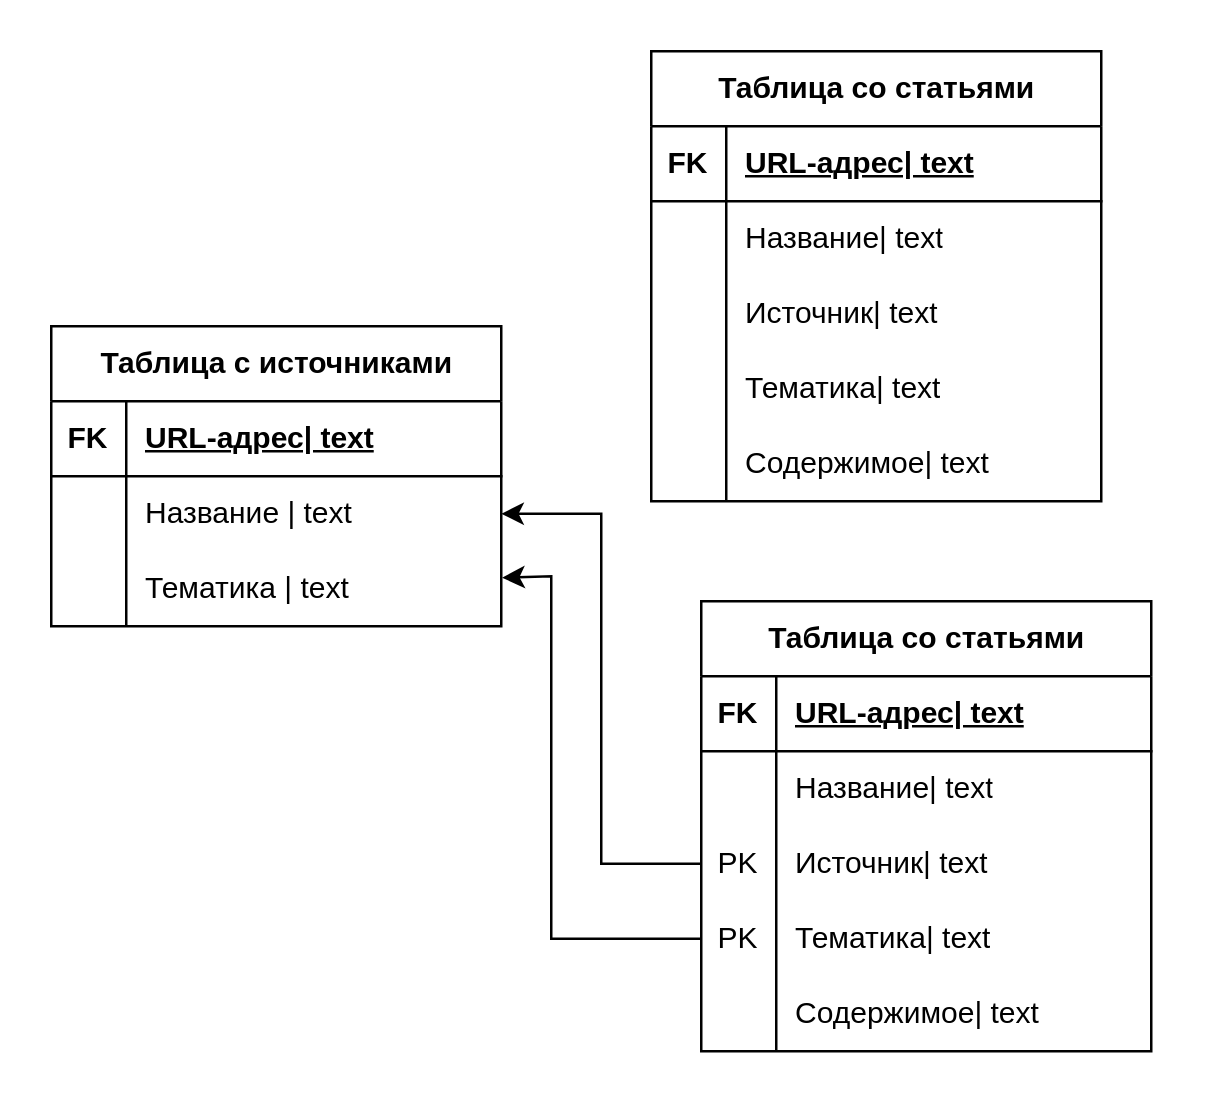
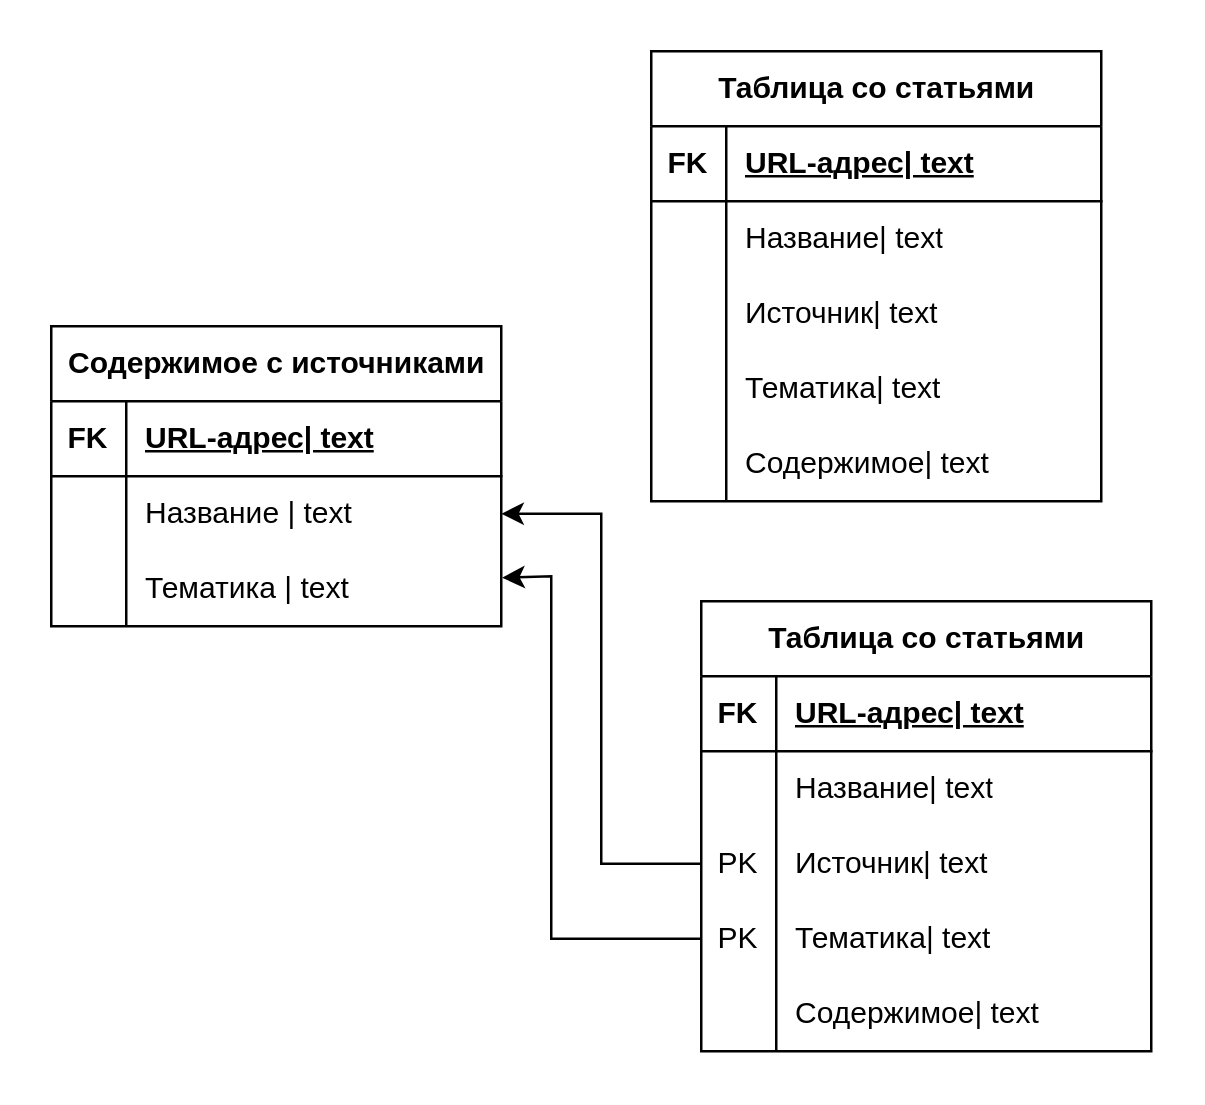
node "Таблица с источниками": label "Таблица с источниками" -> "Содержимое с источниками"
